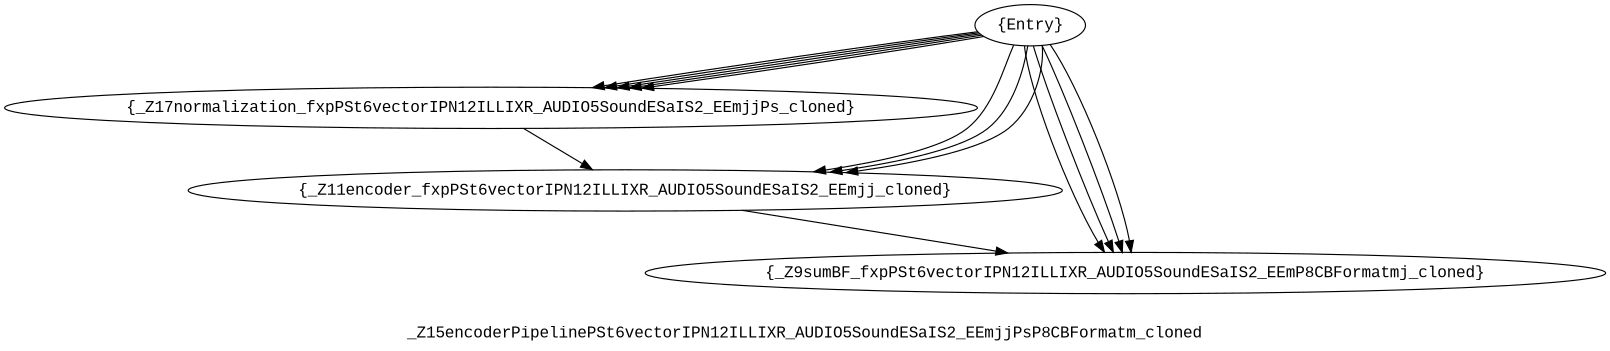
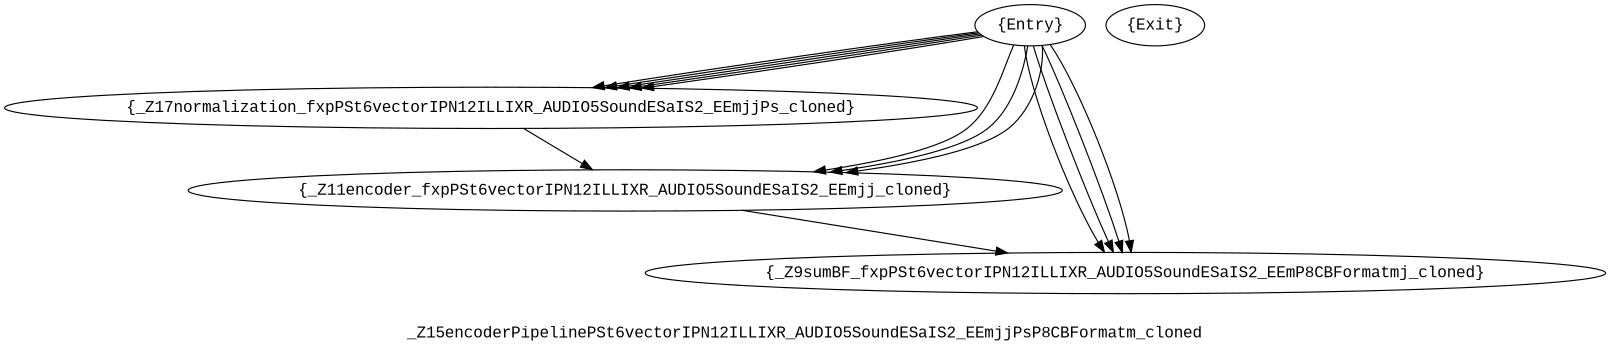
node "{Exit}": added
